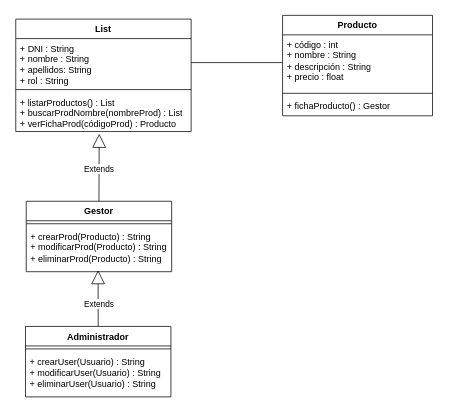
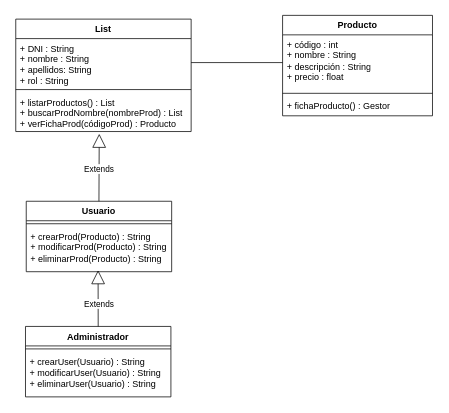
node "Gestor": label "Gestor" -> "Usuario"
